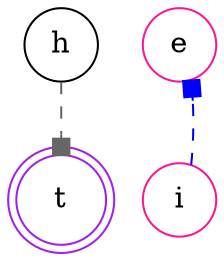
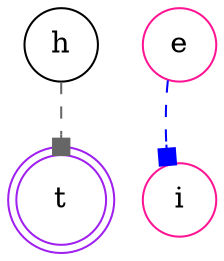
edge "i" -> "e": reversed
